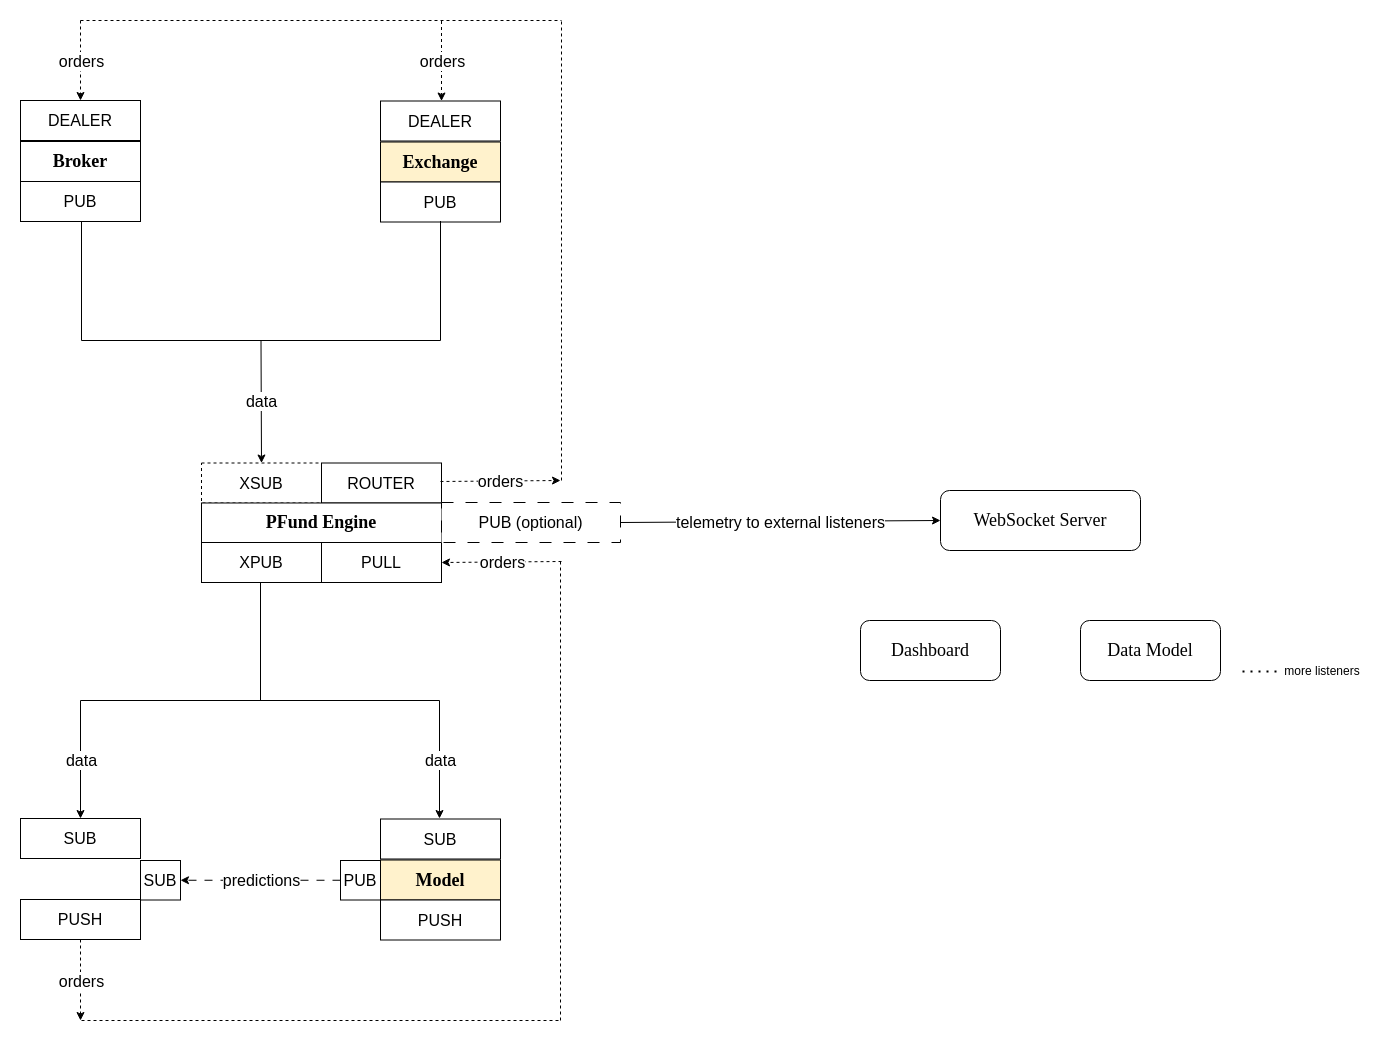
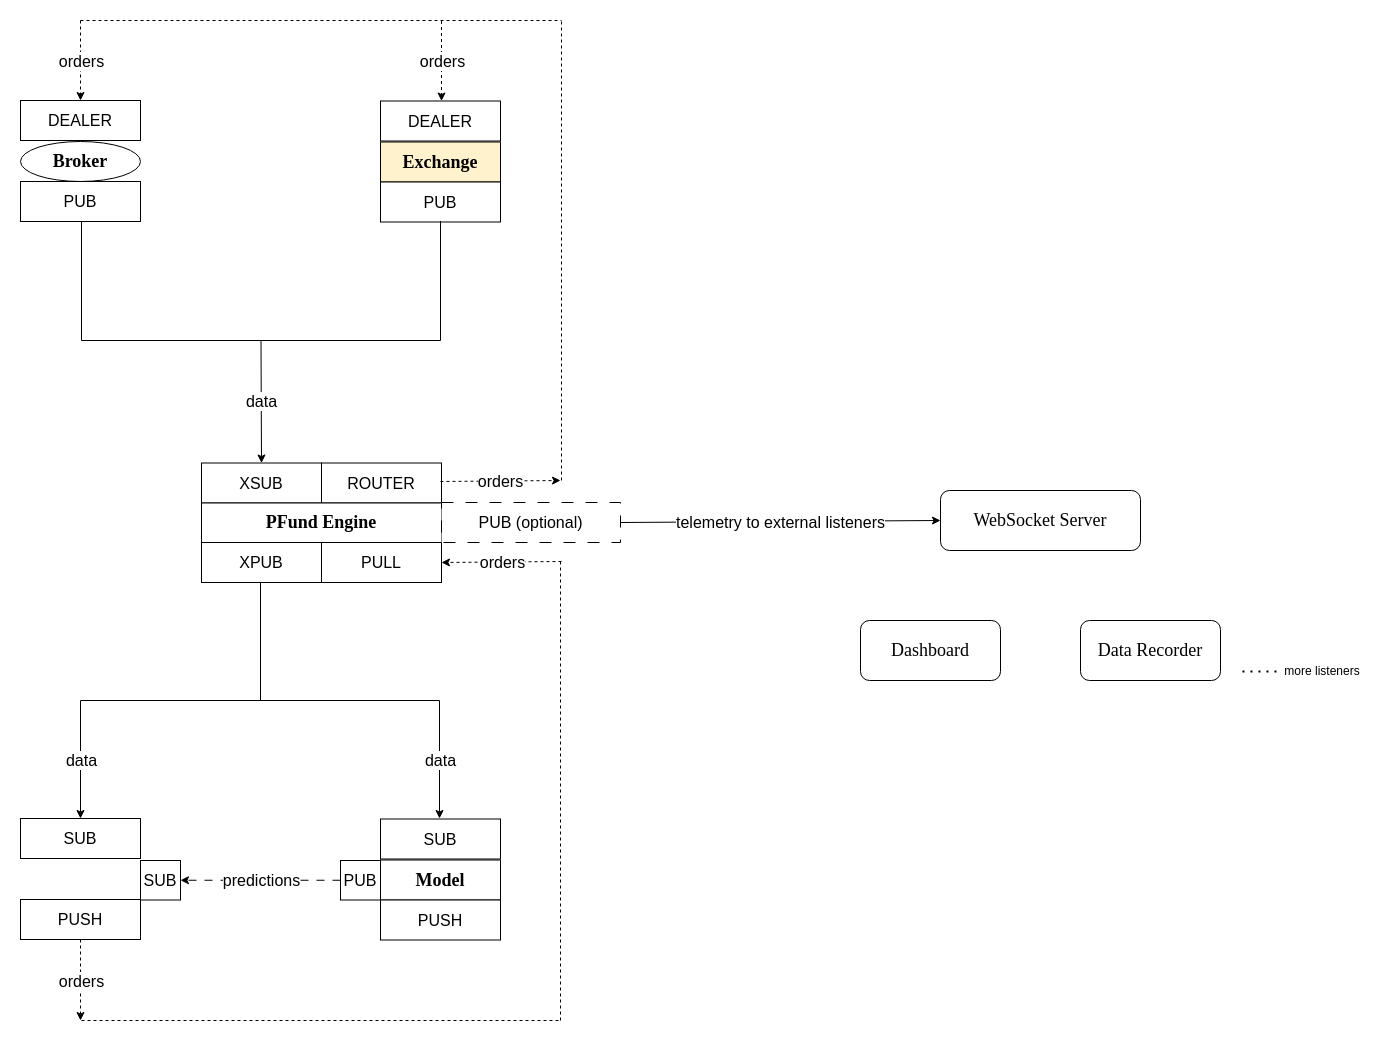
node "Broker": shape rectangle -> ellipse
node "XSUB": style dashed -> solid
node "Data Model": label "Data Model" -> "Data Recorder"
node "Model": fillcolor #fff2cc -> #ffffff
